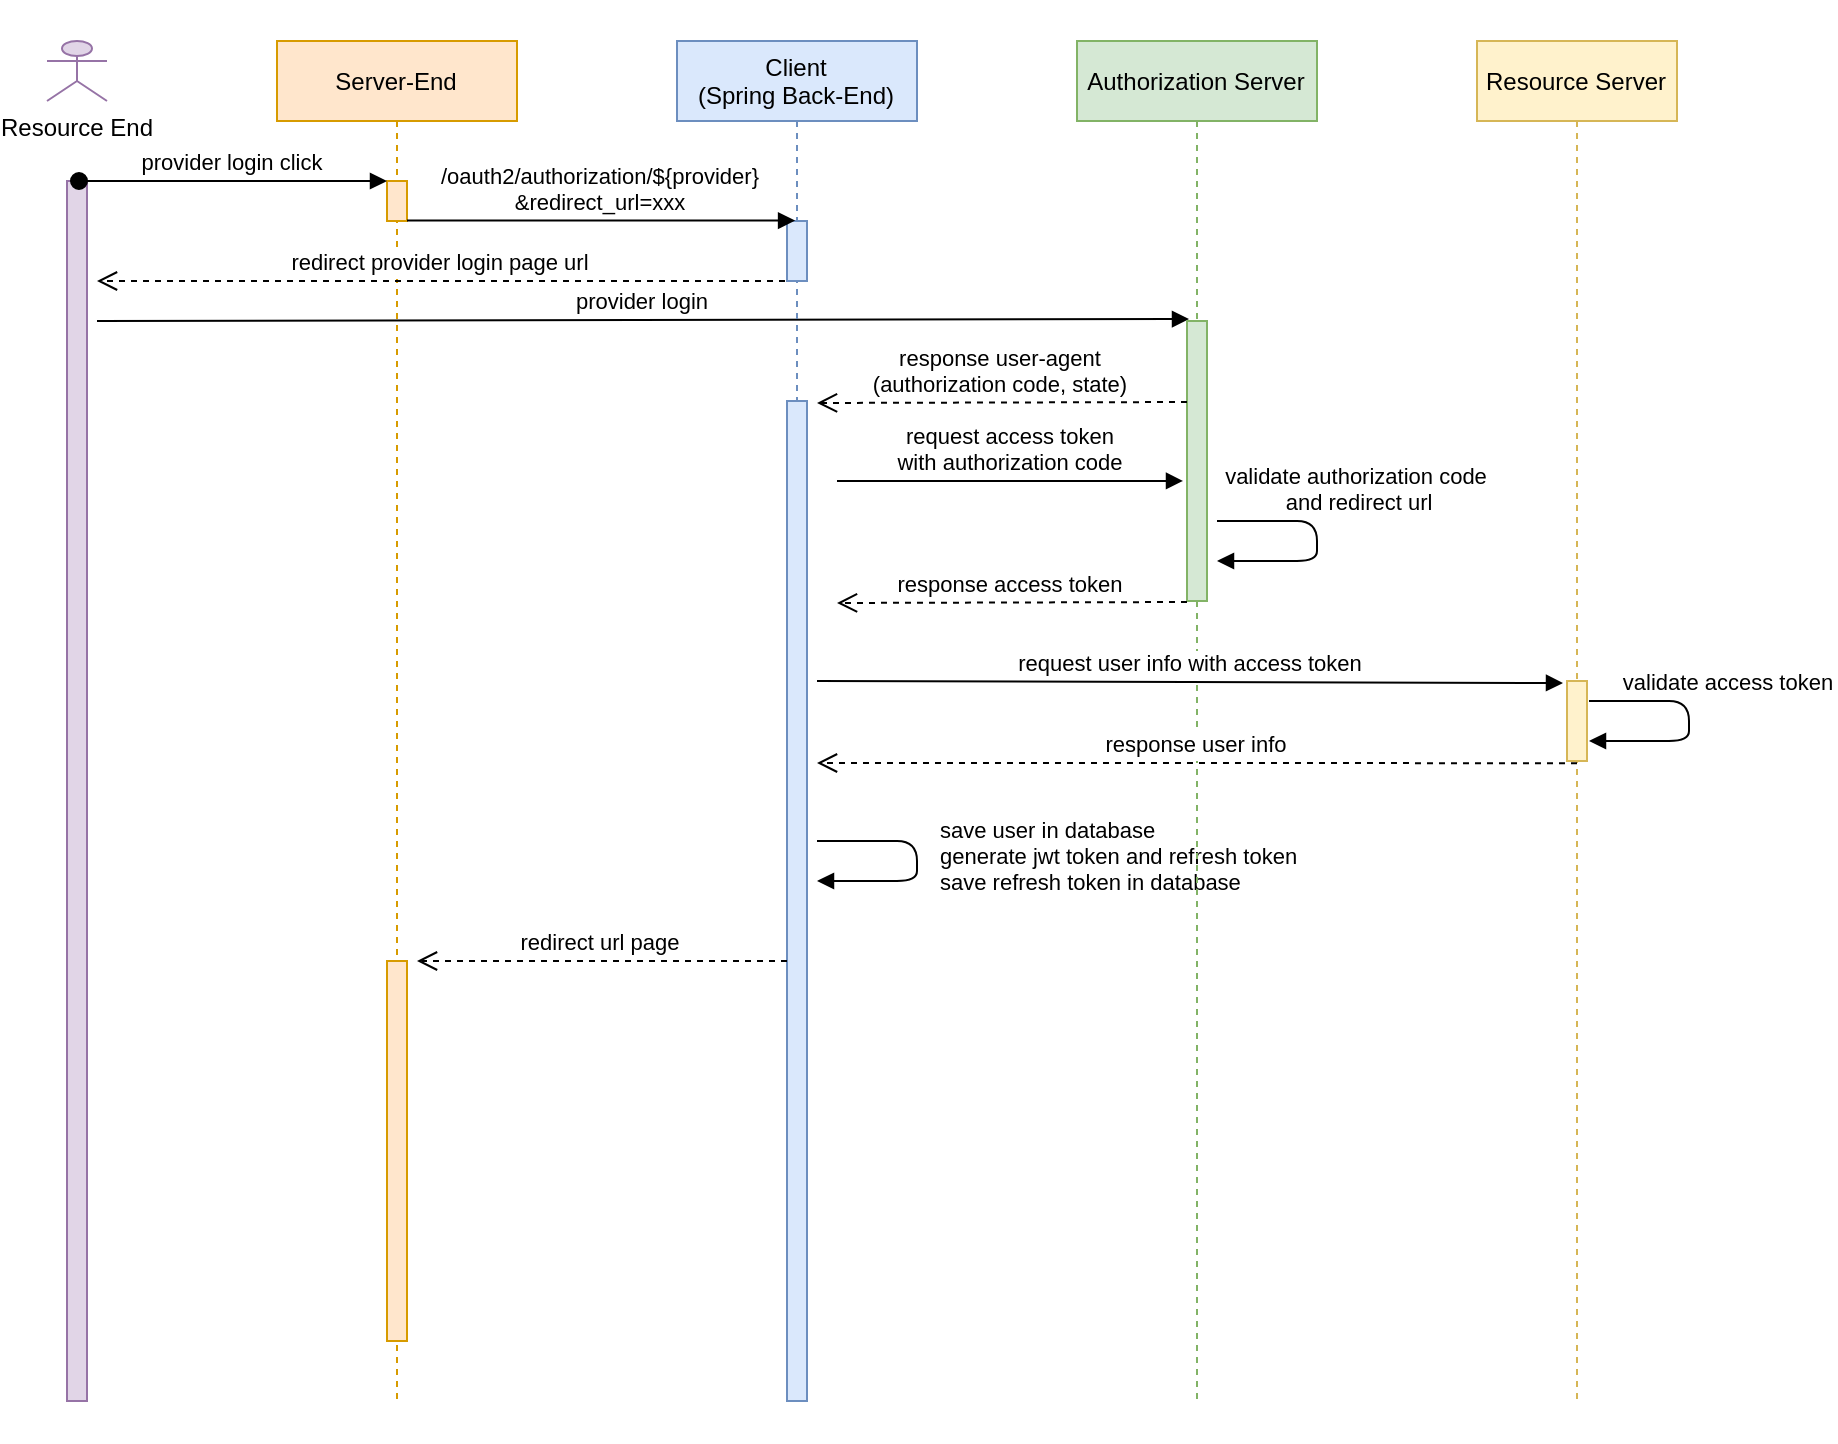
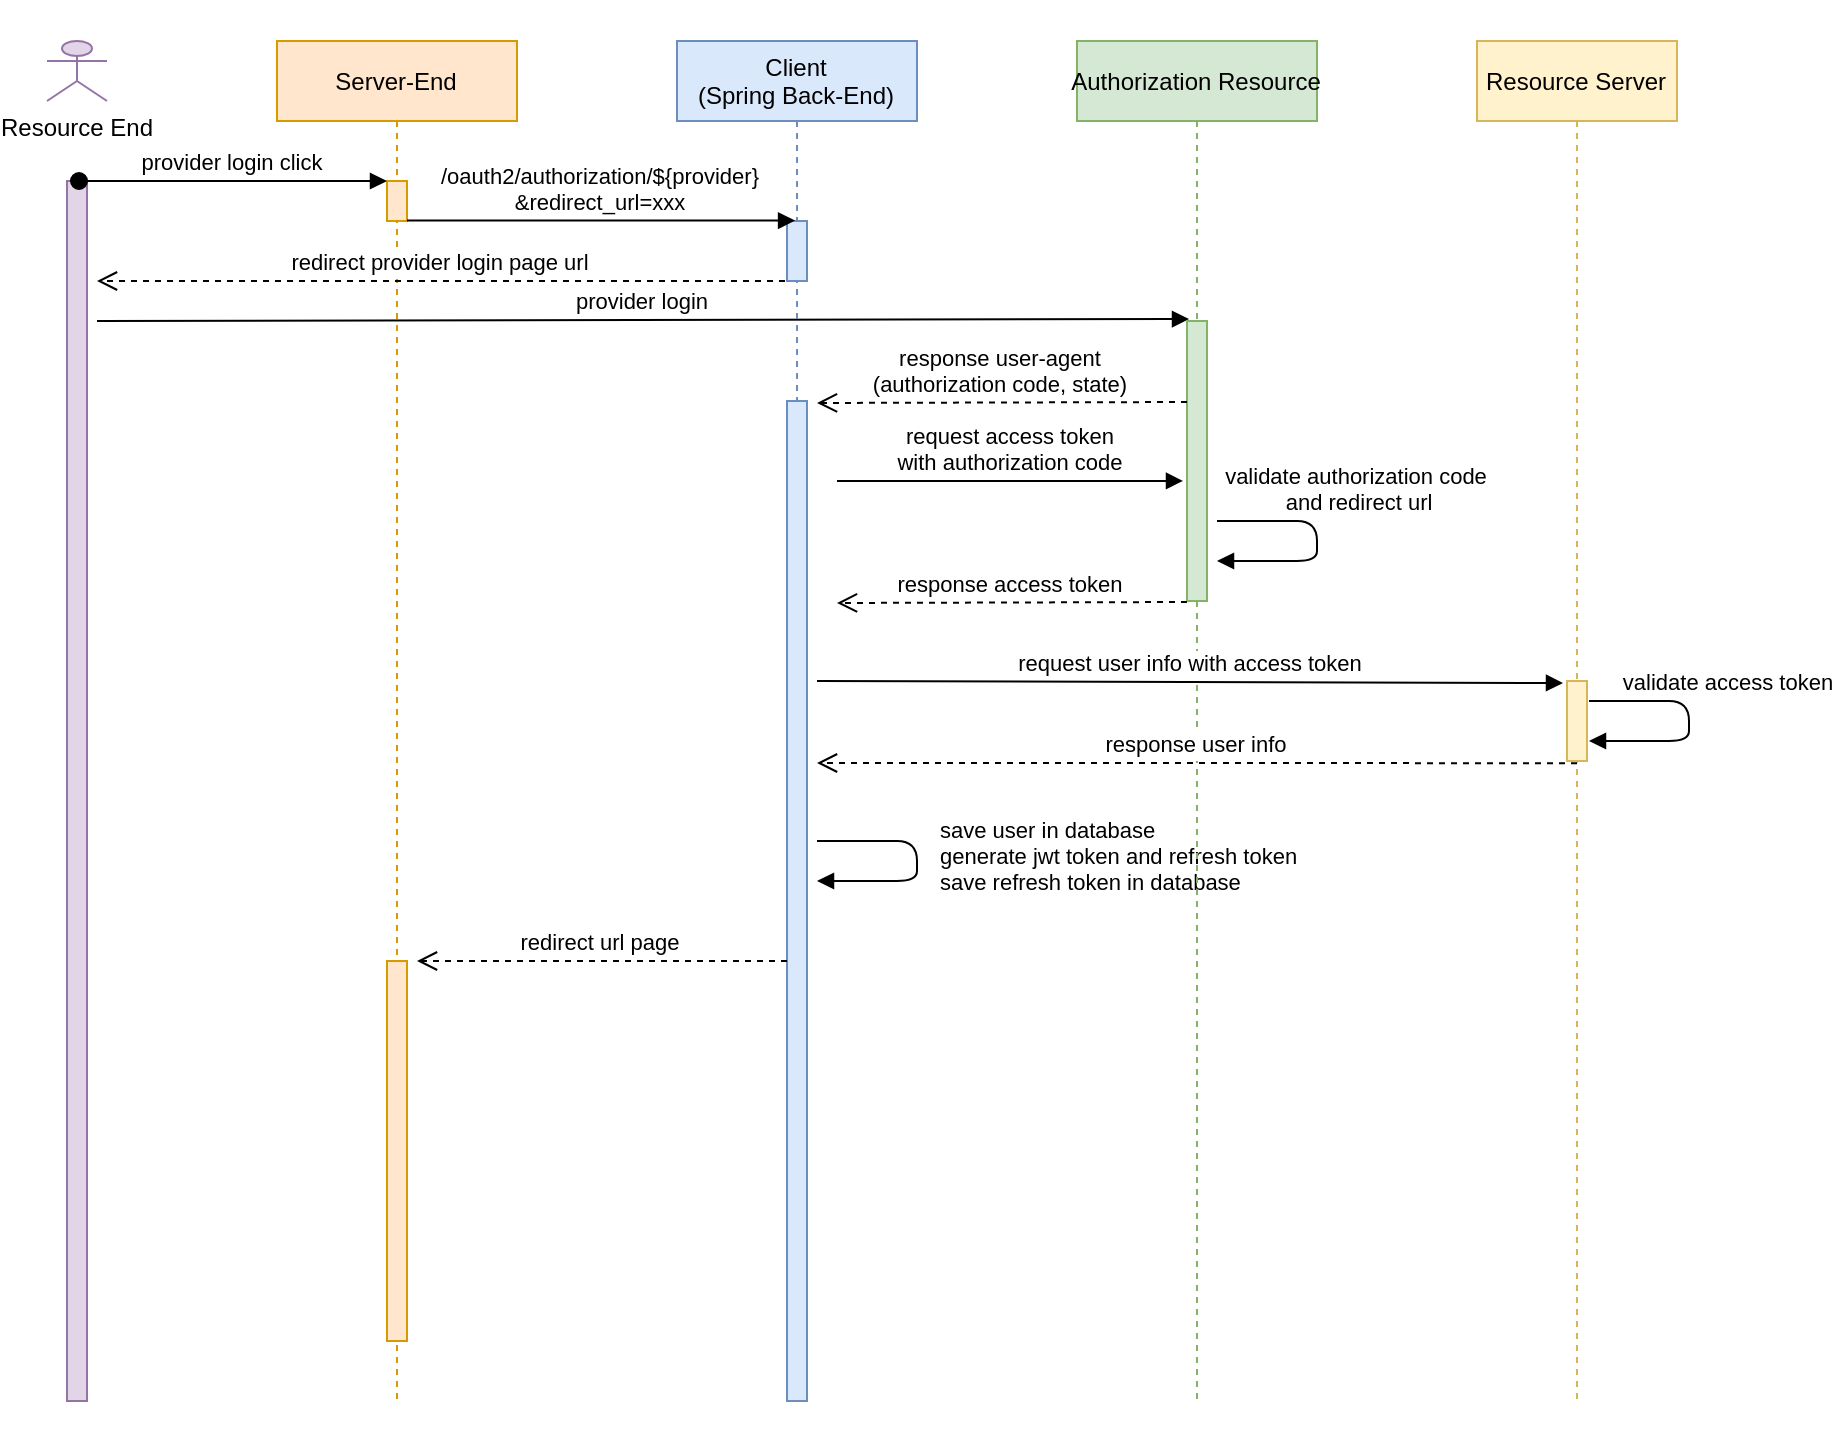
node "Authorization Server": label "Authorization Server" -> "Authorization Resource"
